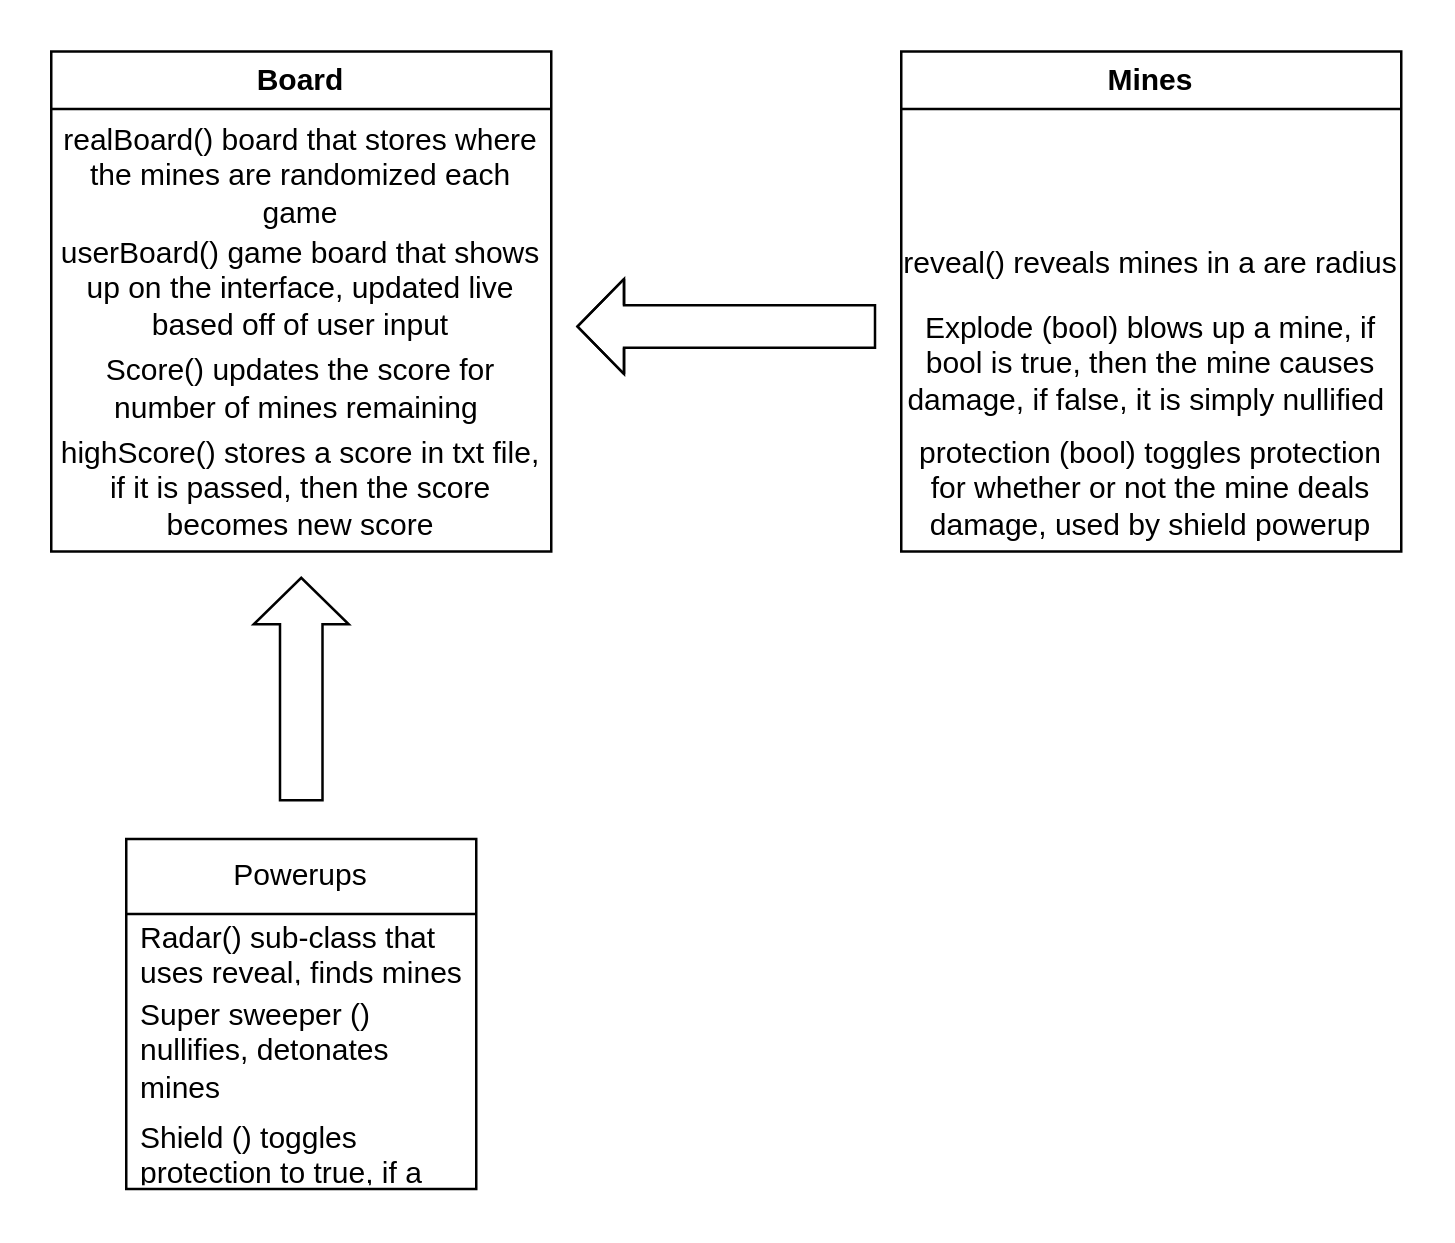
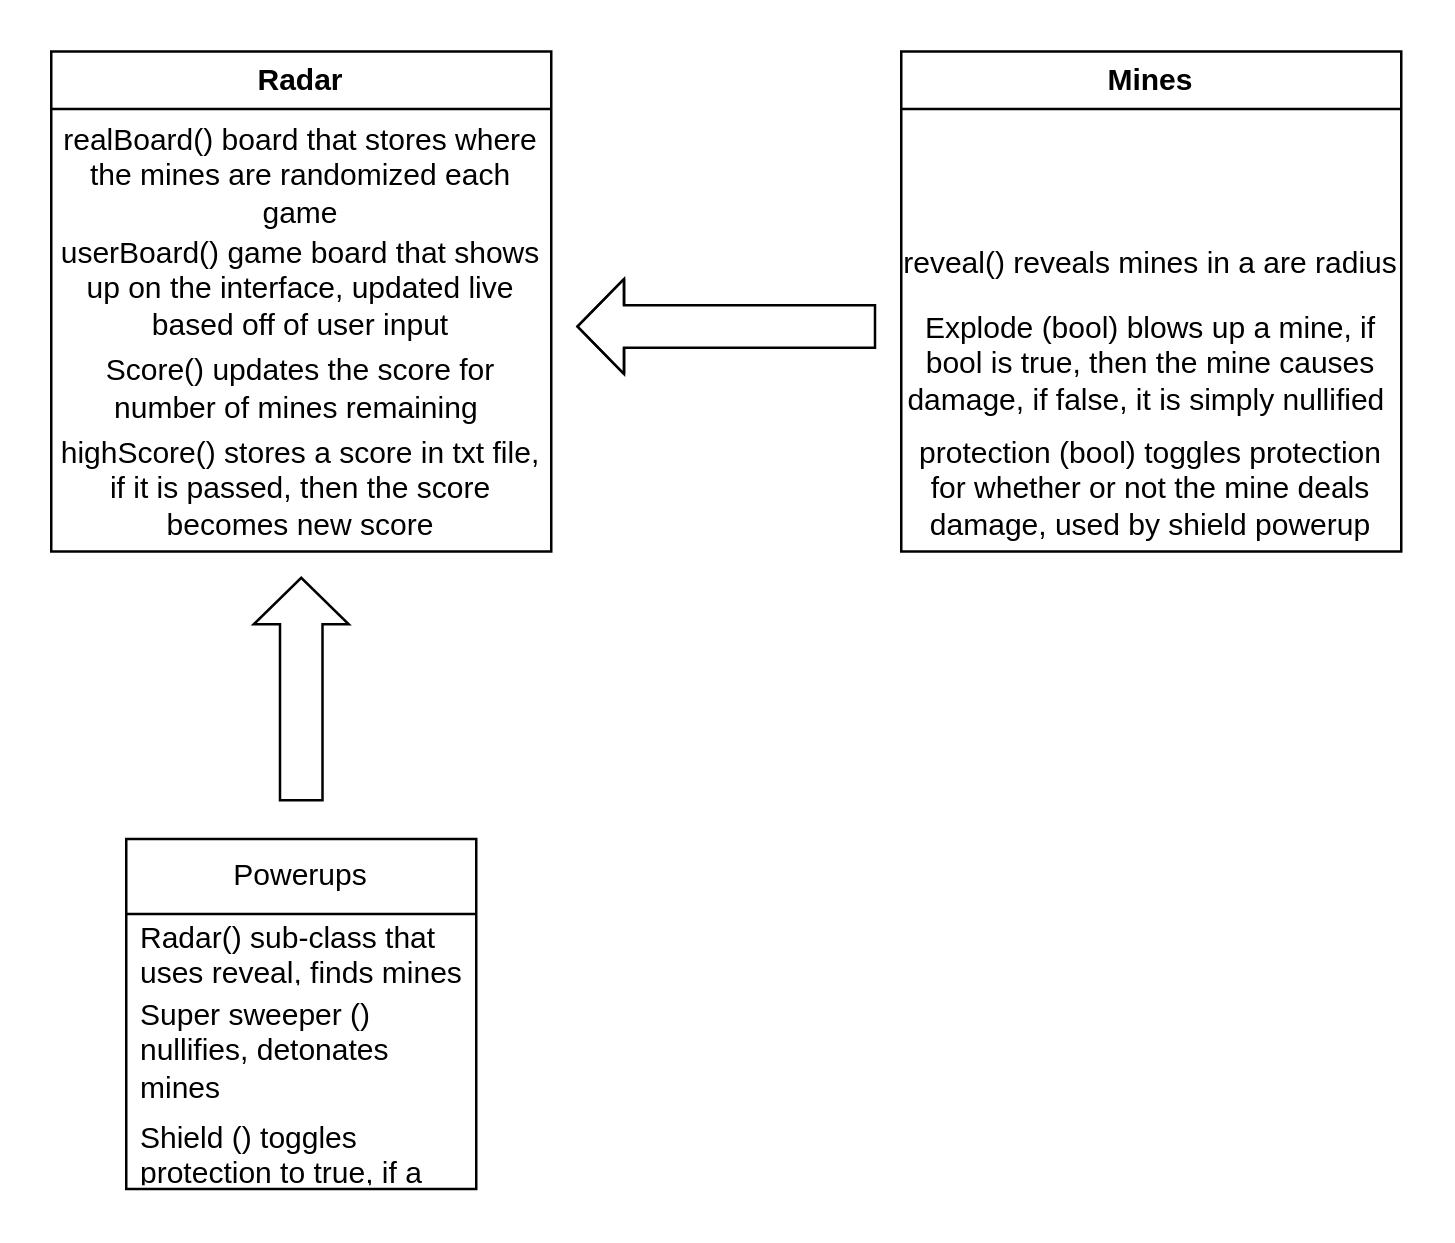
node "Board": label "Board" -> "Radar"
